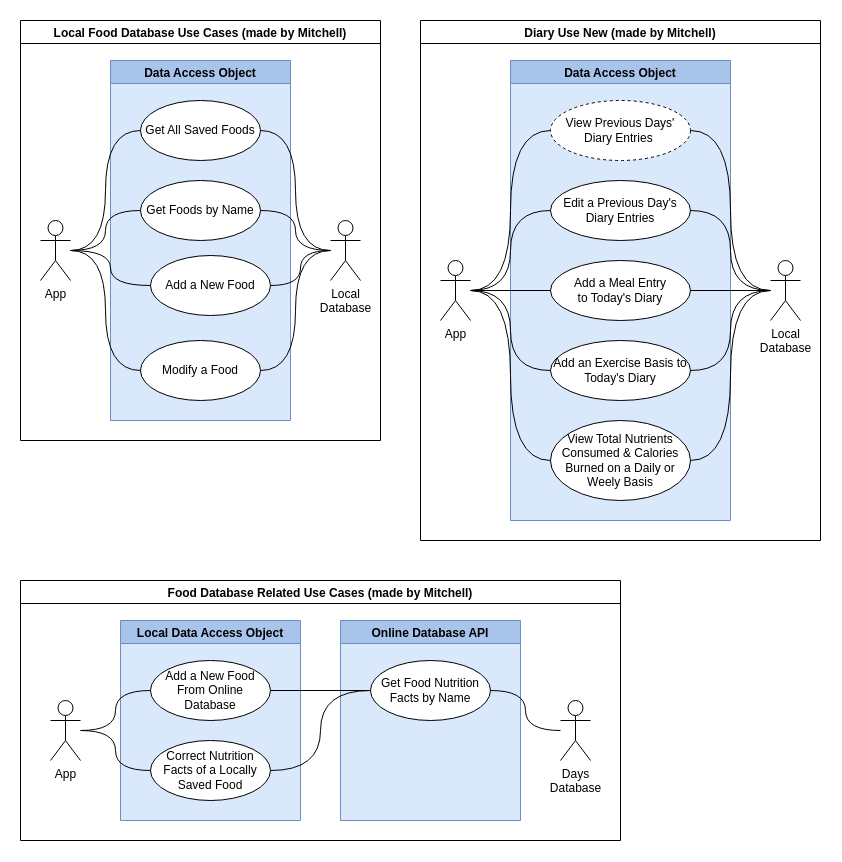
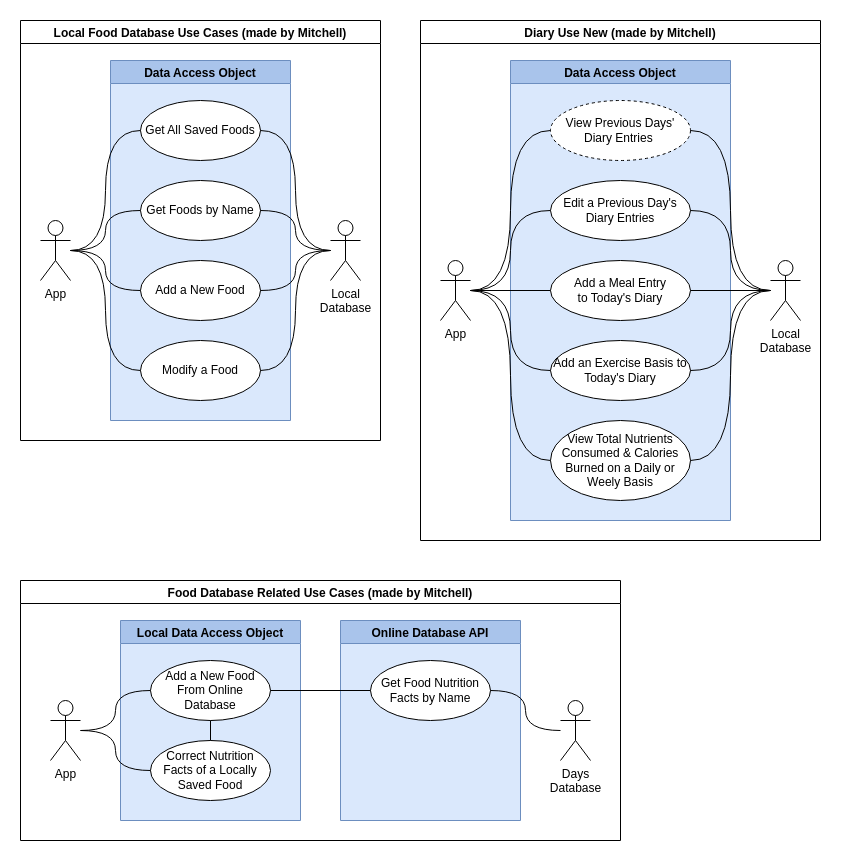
node "Add a New Food": moved (211, 286) -> (201, 291)
edge "Get Food Nutrition Facts by Name" -- "Correct Nutrition Facts of a Locally Saved Food": now "Add a New Food From Online Database" -- "Correct Nutrition Facts of a Locally Saved Food"
